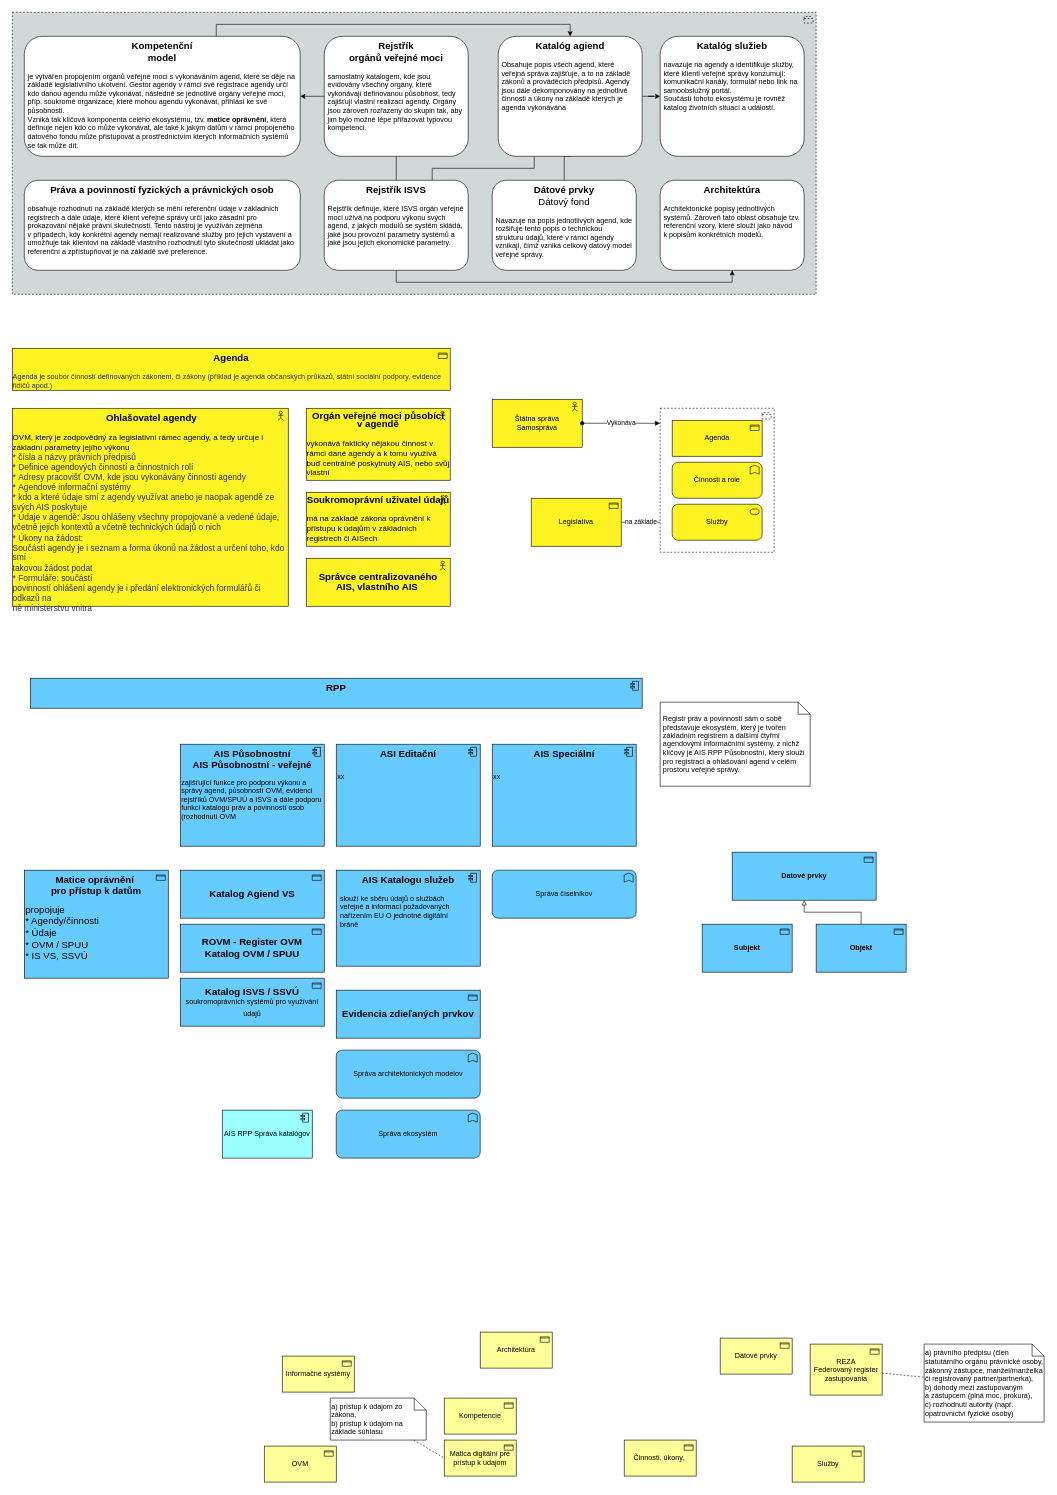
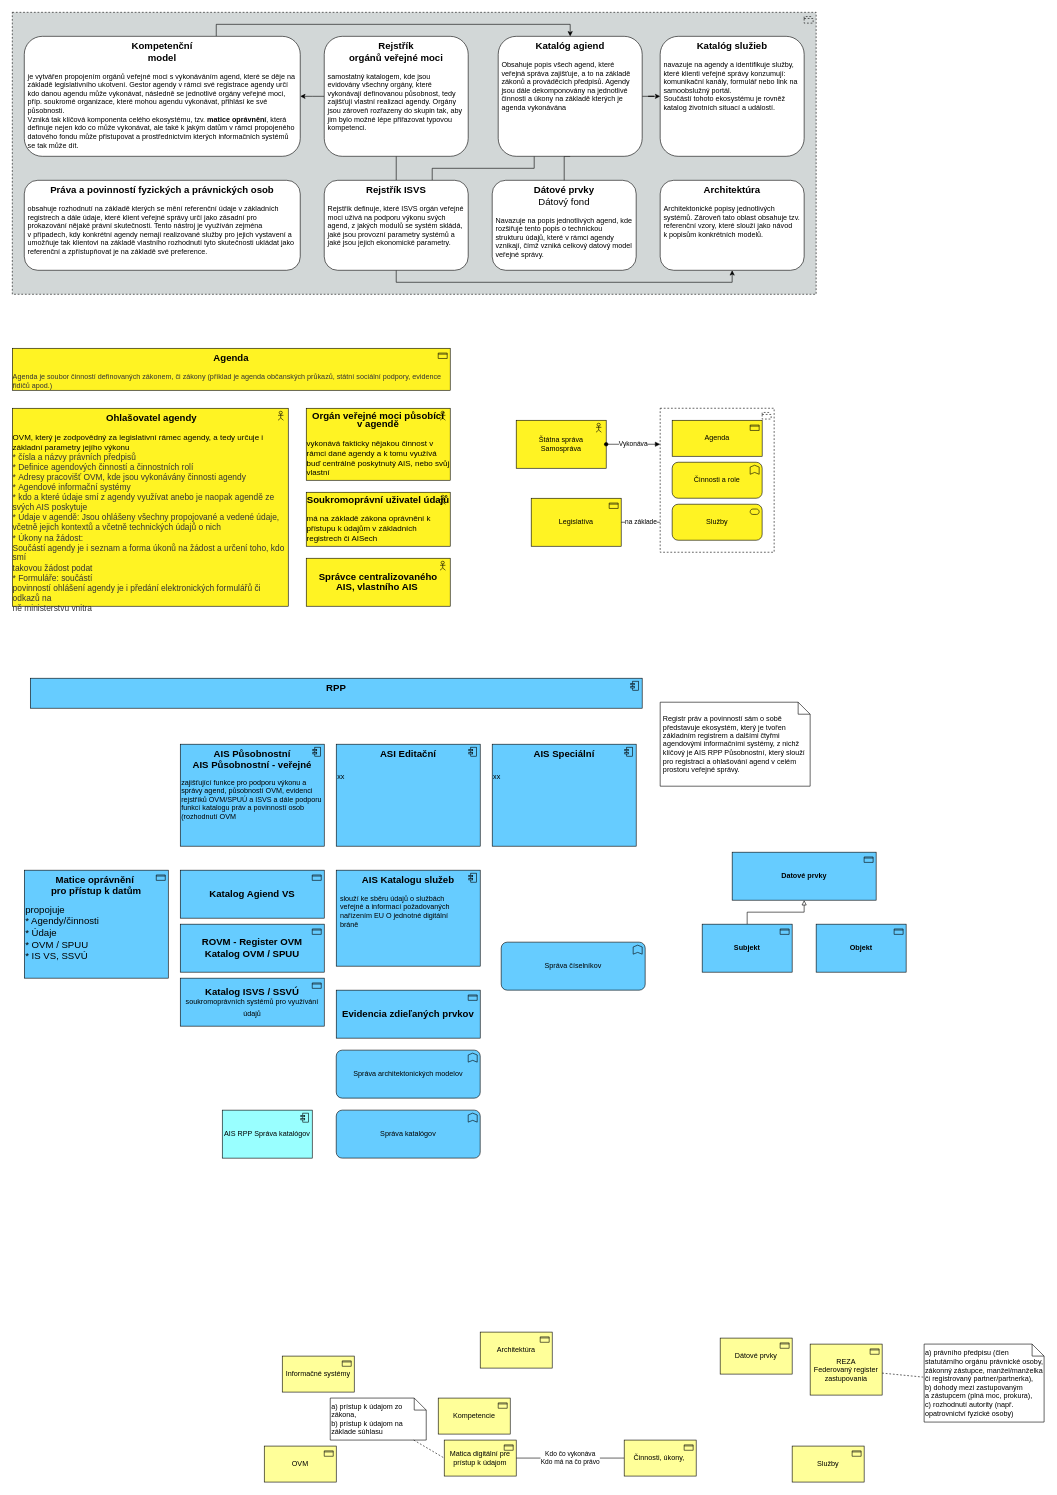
node "Štátna správa Samospráva": moved (537, 423) -> (561, 444)
node "Správa číselníkov": moved (564, 894) -> (573, 966)
edge "Subjekt" -> "Datové prvky": added
edge "Objekt" -> "Datové prvky": removed
node "Správa ekosystém": label "Správa ekosystém" -> "Správa katalógov"
node "Kompetencie": moved (480, 1416) -> (474, 1416)
edge "Matica digitální pre prístup k údajom" -- "Činnosti, úkony,": added, label "Kdo čo vykonáva Kdo má na čo právo"
